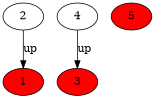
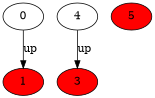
node "2": label "2" -> "0"
